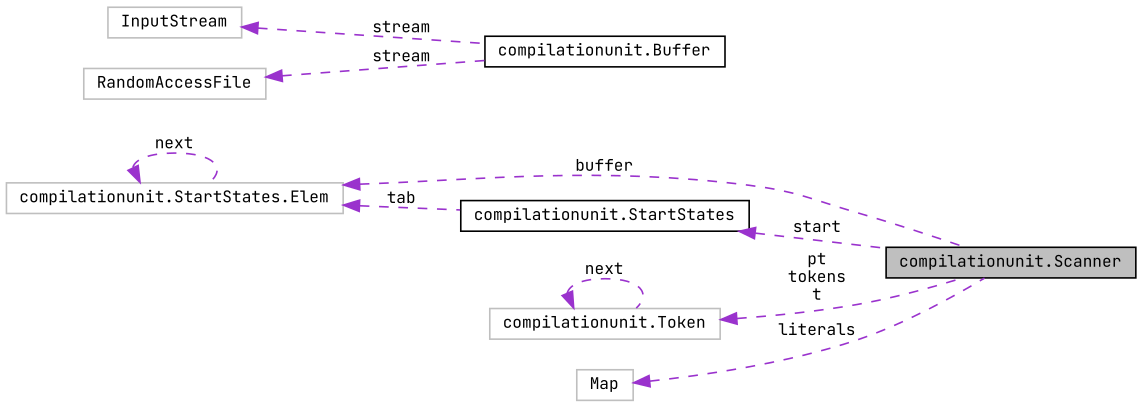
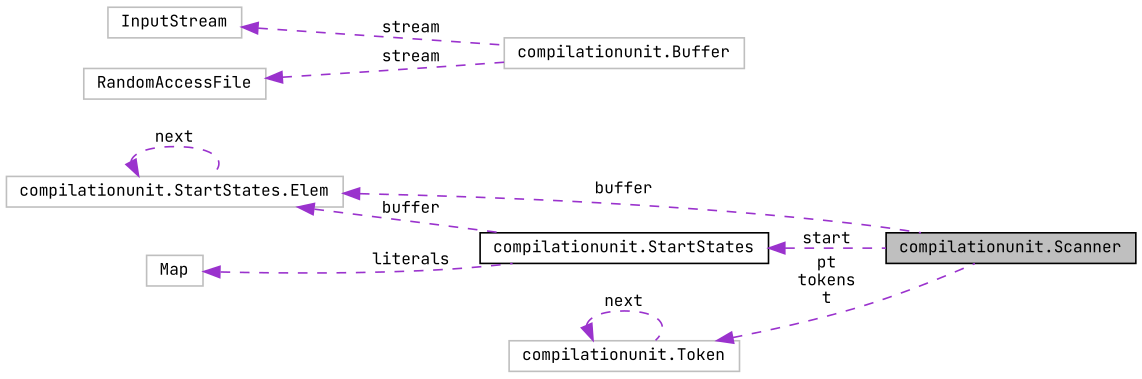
node "compilationunit.Buffer": color black -> grey75
edge "compilationunit.StartStates" -> "compilationunit.StartStates.Elem": label "tab" -> "buffer"
edge "compilationunit.Scanner" -> "Map": now "compilationunit.StartStates" -> "Map"
